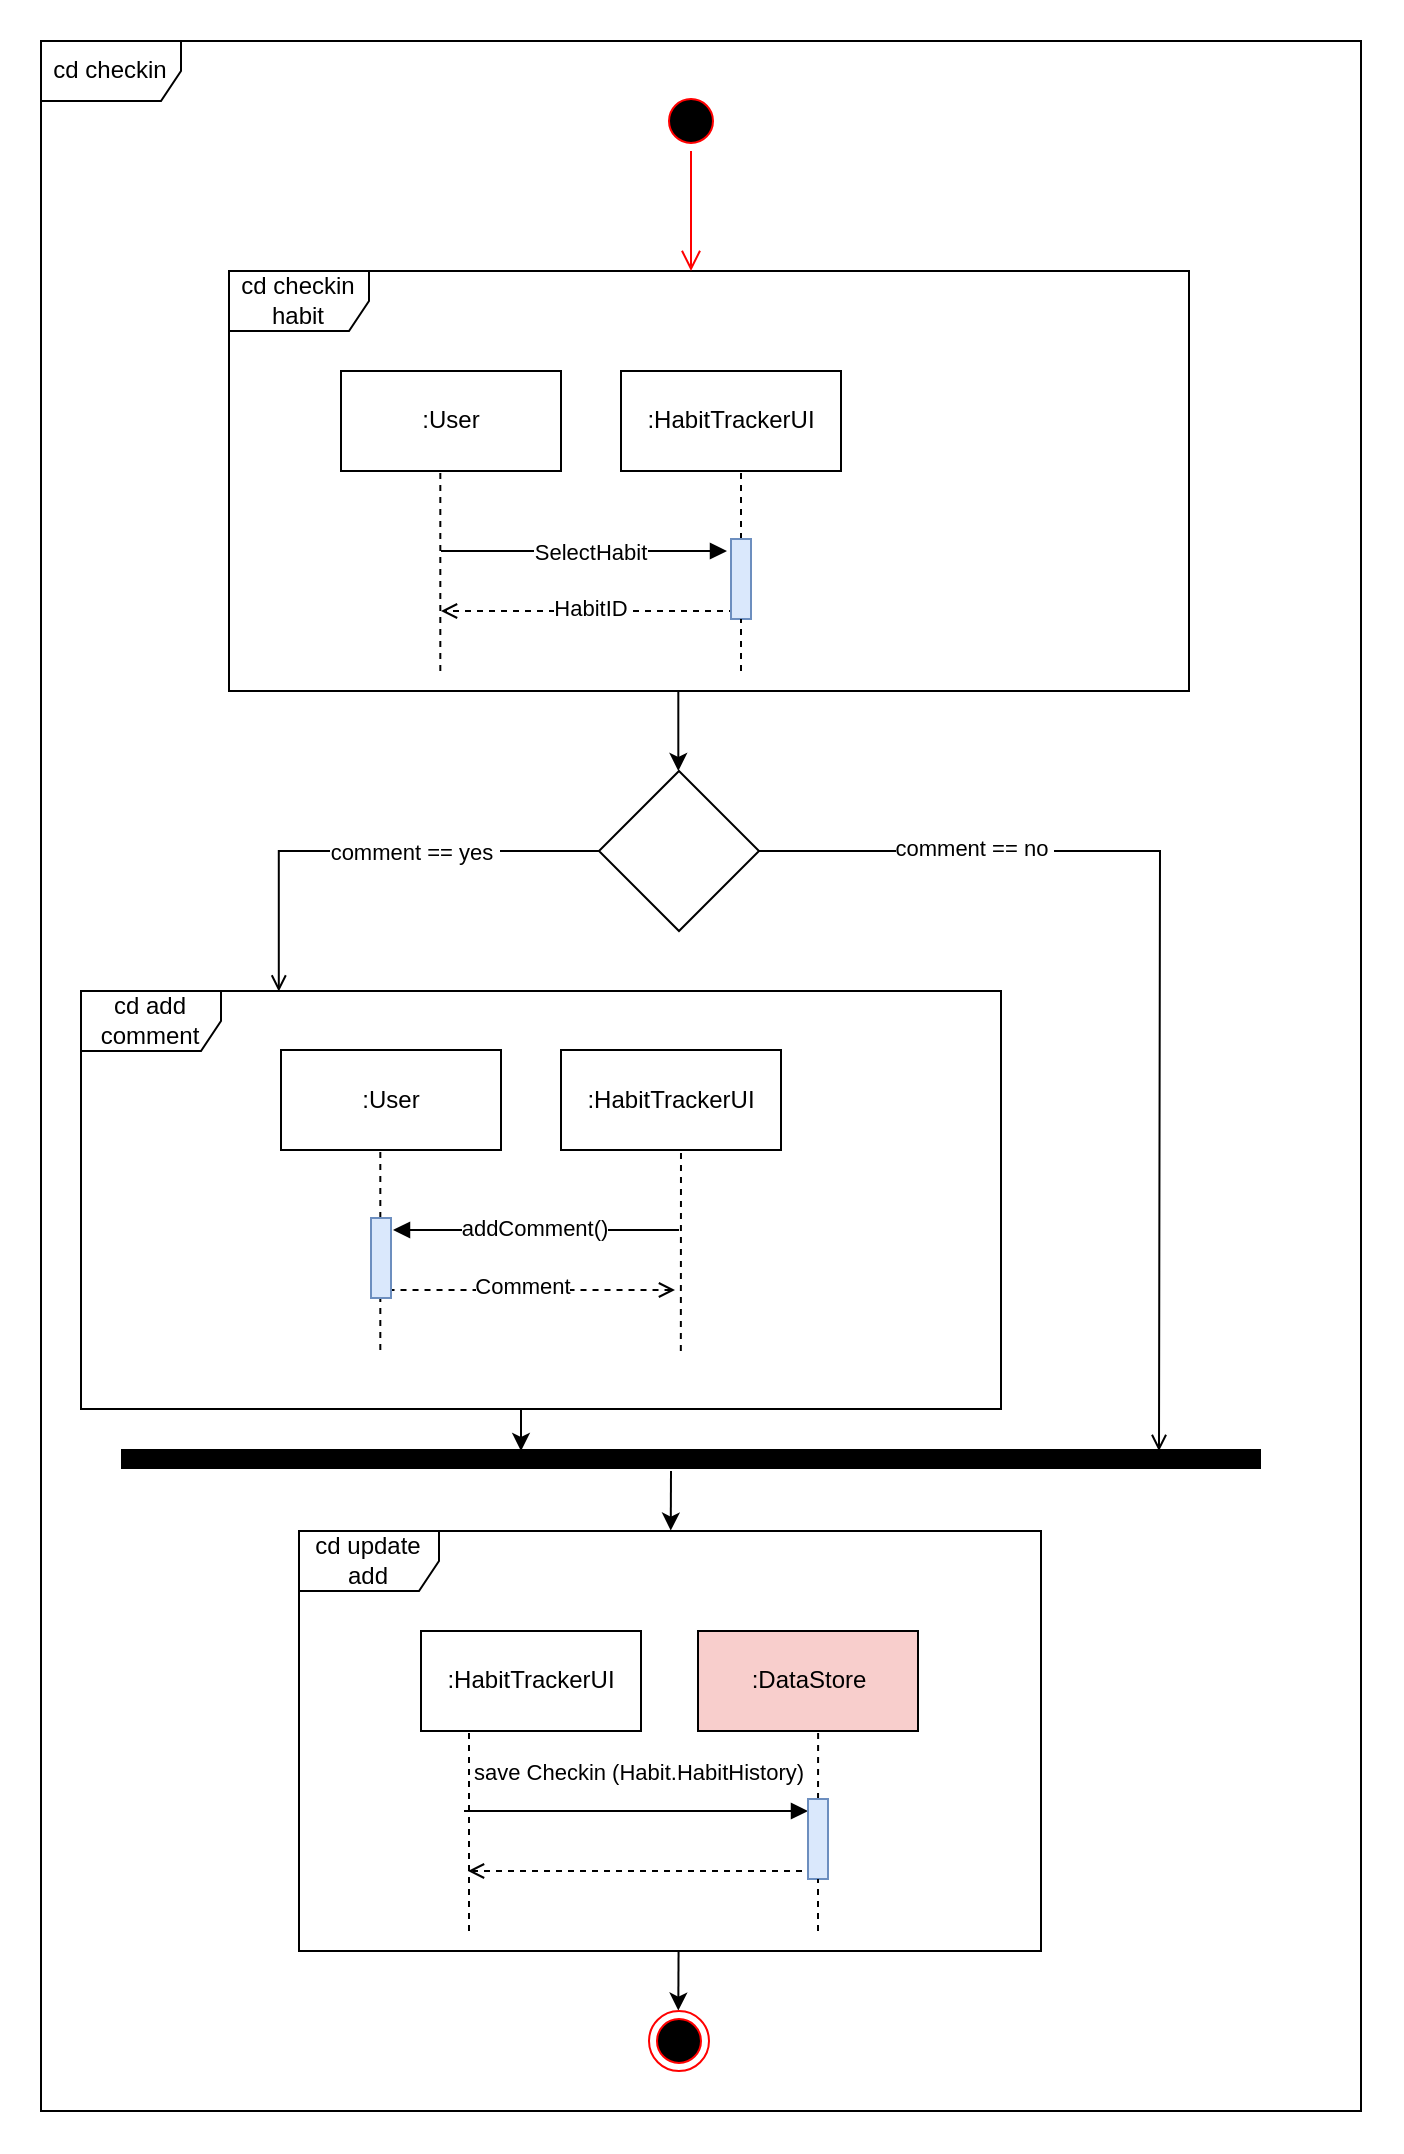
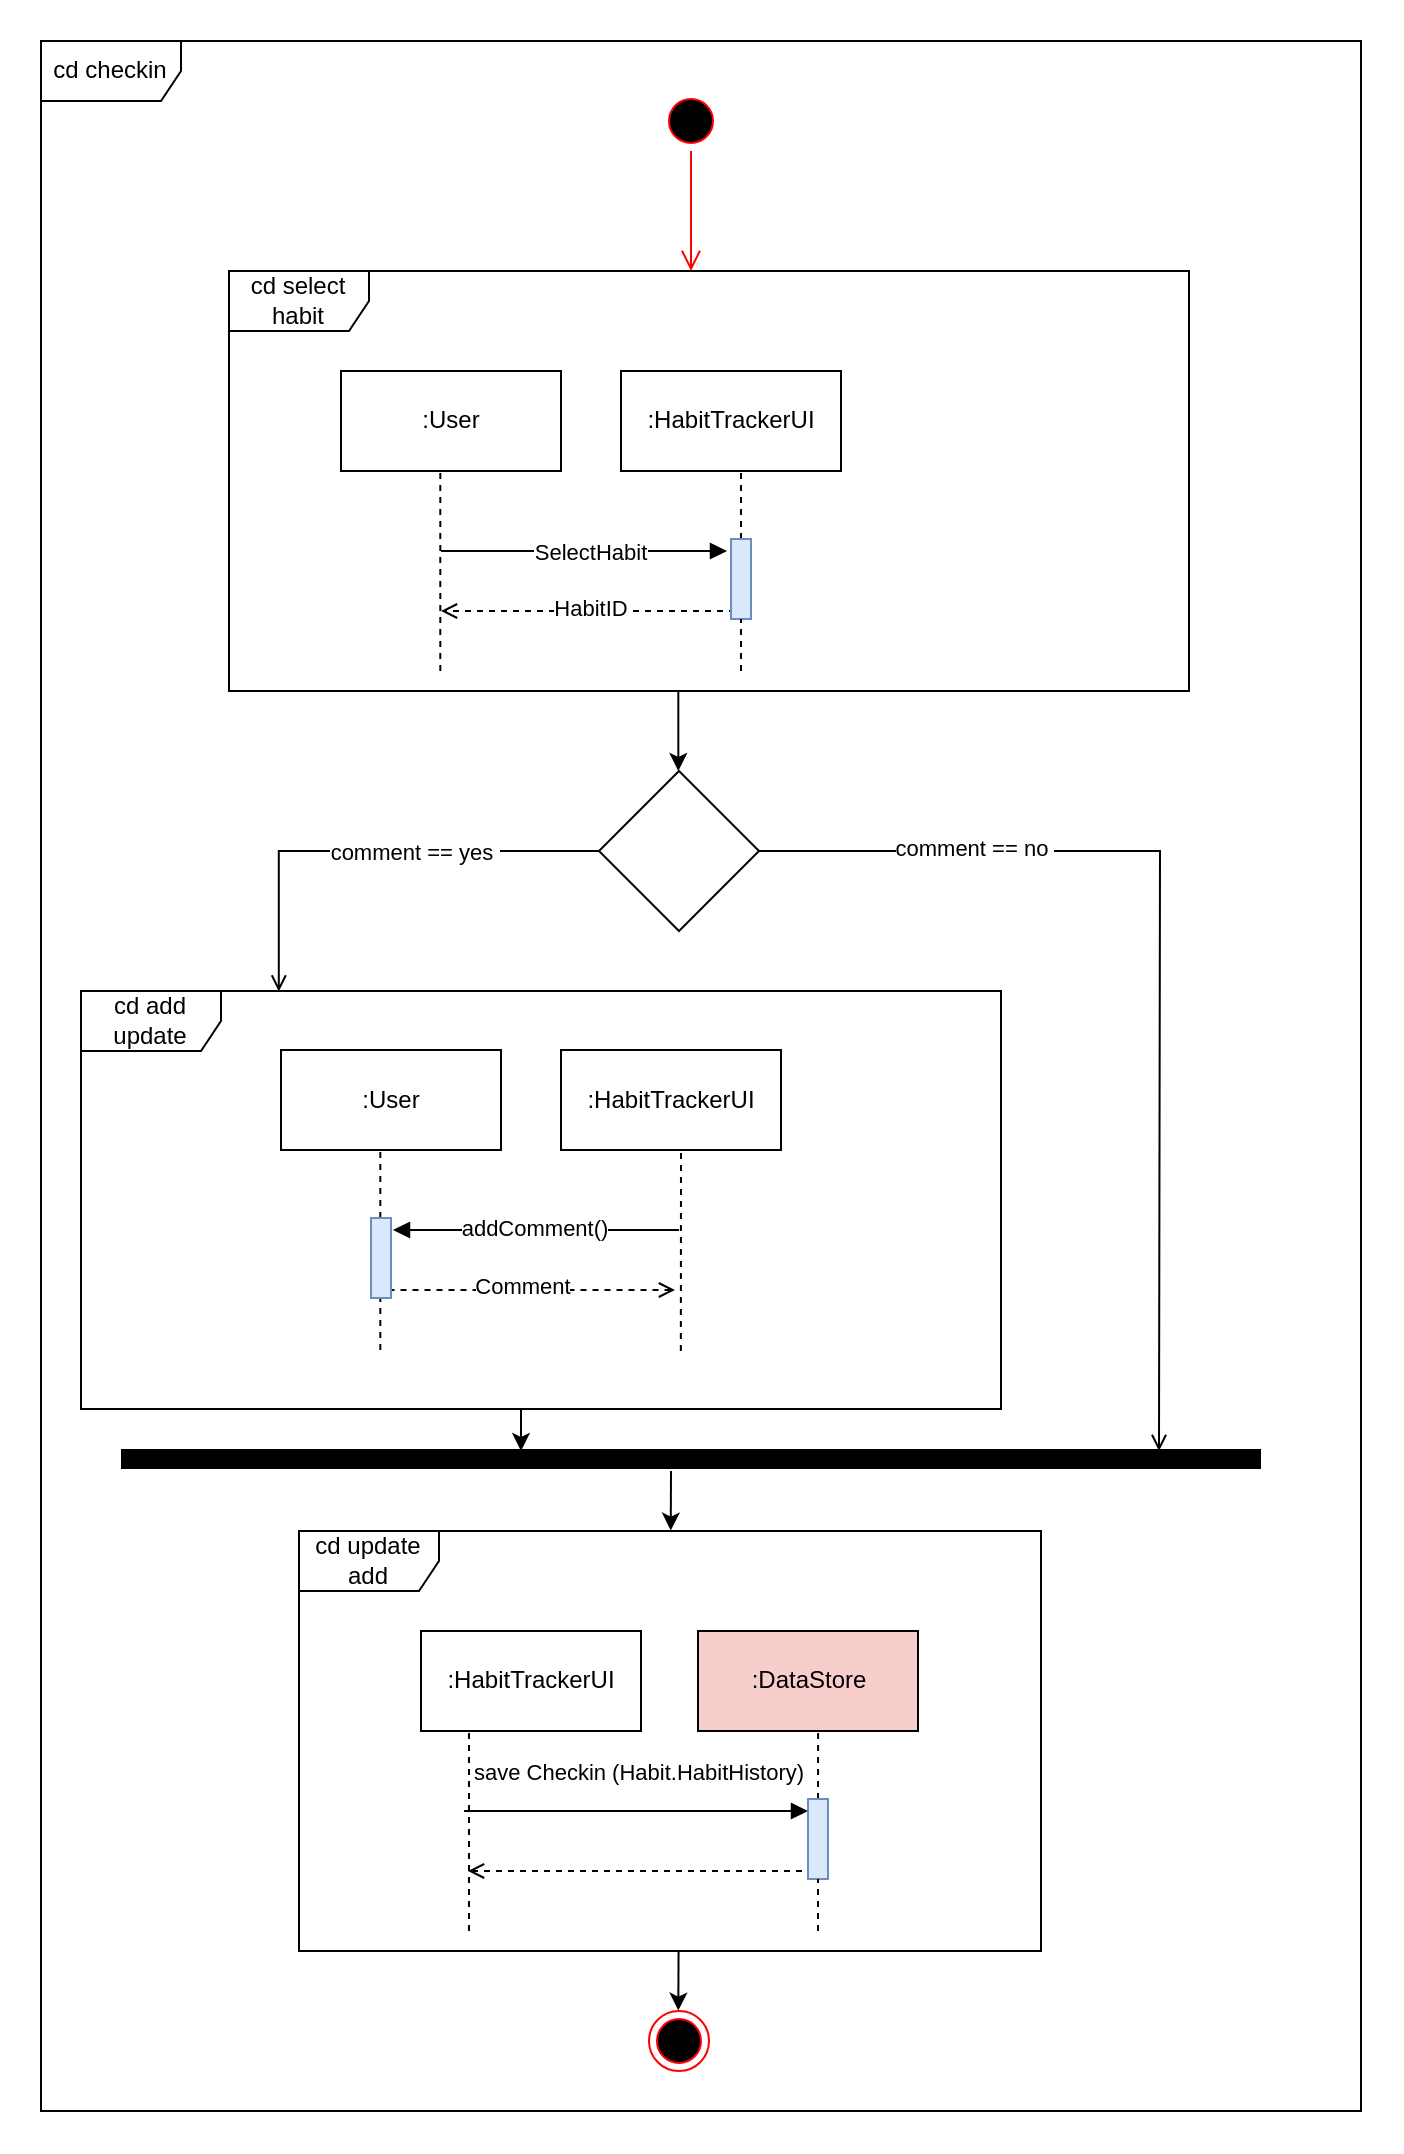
node "cd checkin habit": label "cd checkin habit" -> "cd select habit"
node "cd add comment": label "cd add comment" -> "cd add update"
